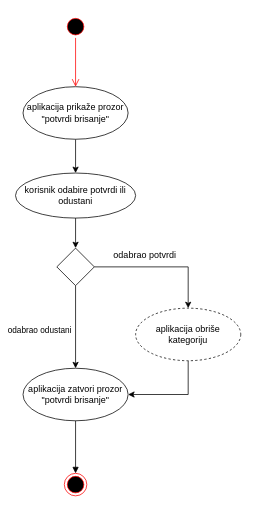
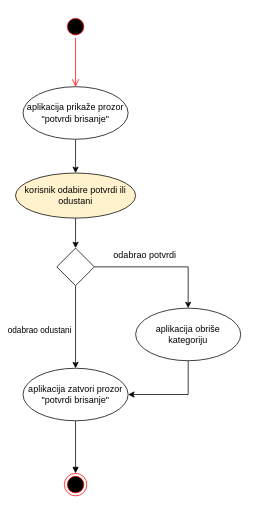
node "korisnik odabire potvrdi ili odustani": fillcolor #ffffff -> #fff2cc
node "aplikacija obriše kategoriju": style dashed -> solid
